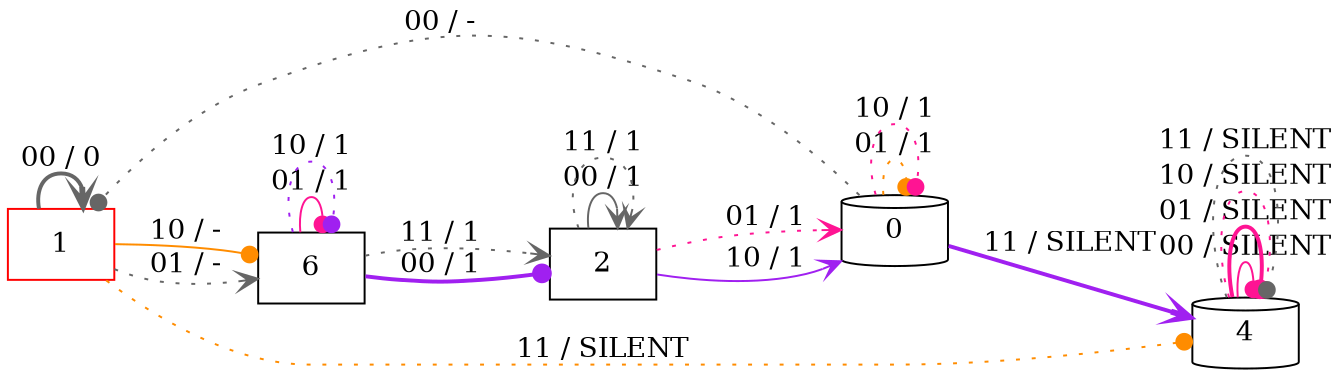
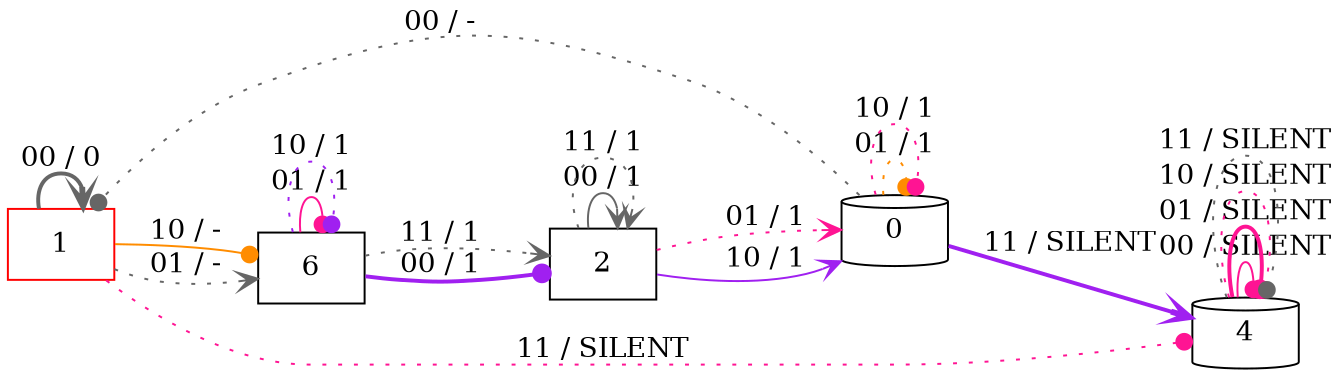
edge "1" -> "4": color darkorange -> deeppink
